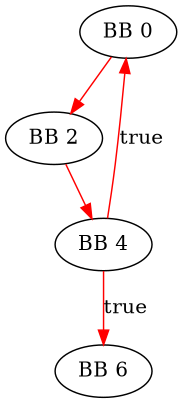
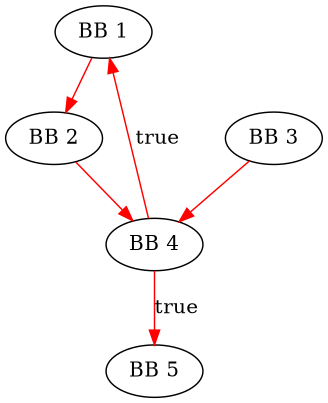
node "BB 0": label "BB 0" -> "BB 1"
node "BB 3": added
node "BB 6": label "BB 6" -> "BB 5"
